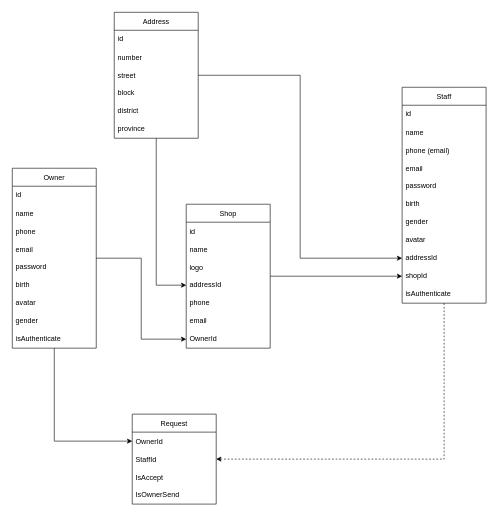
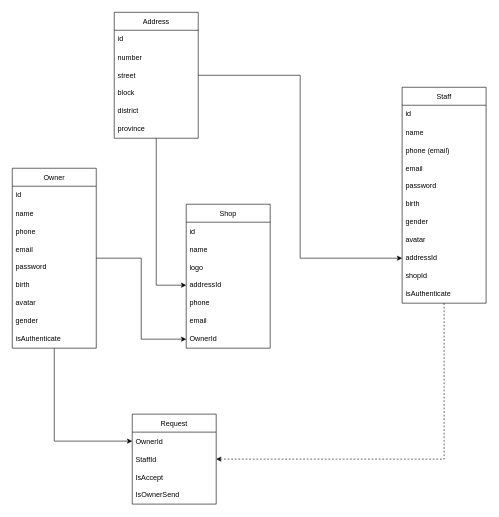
edge "Shop" -> "shopId": removed
